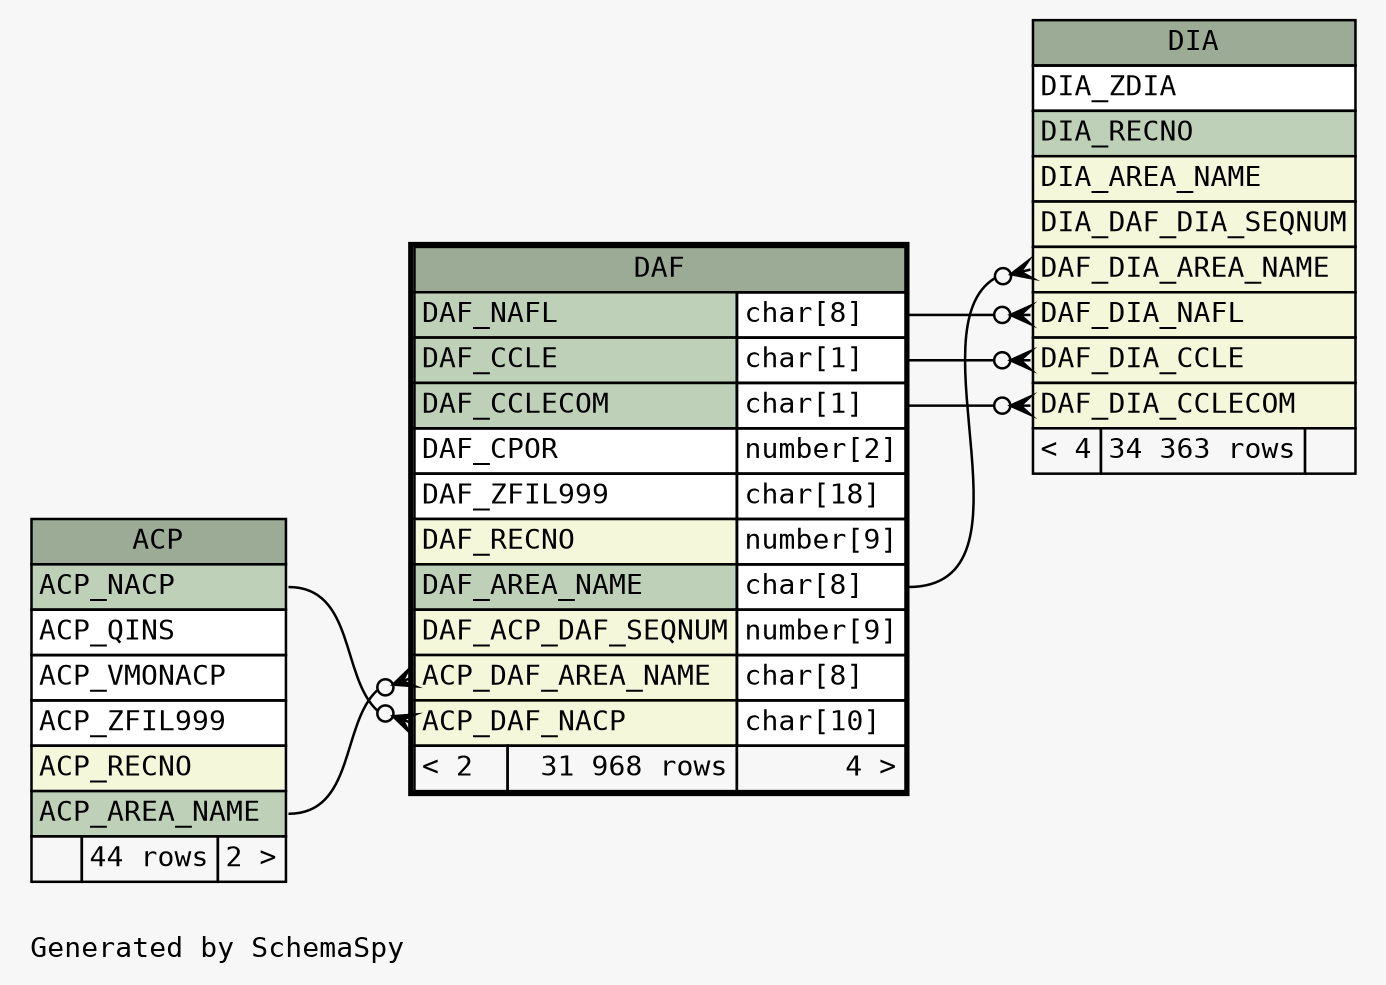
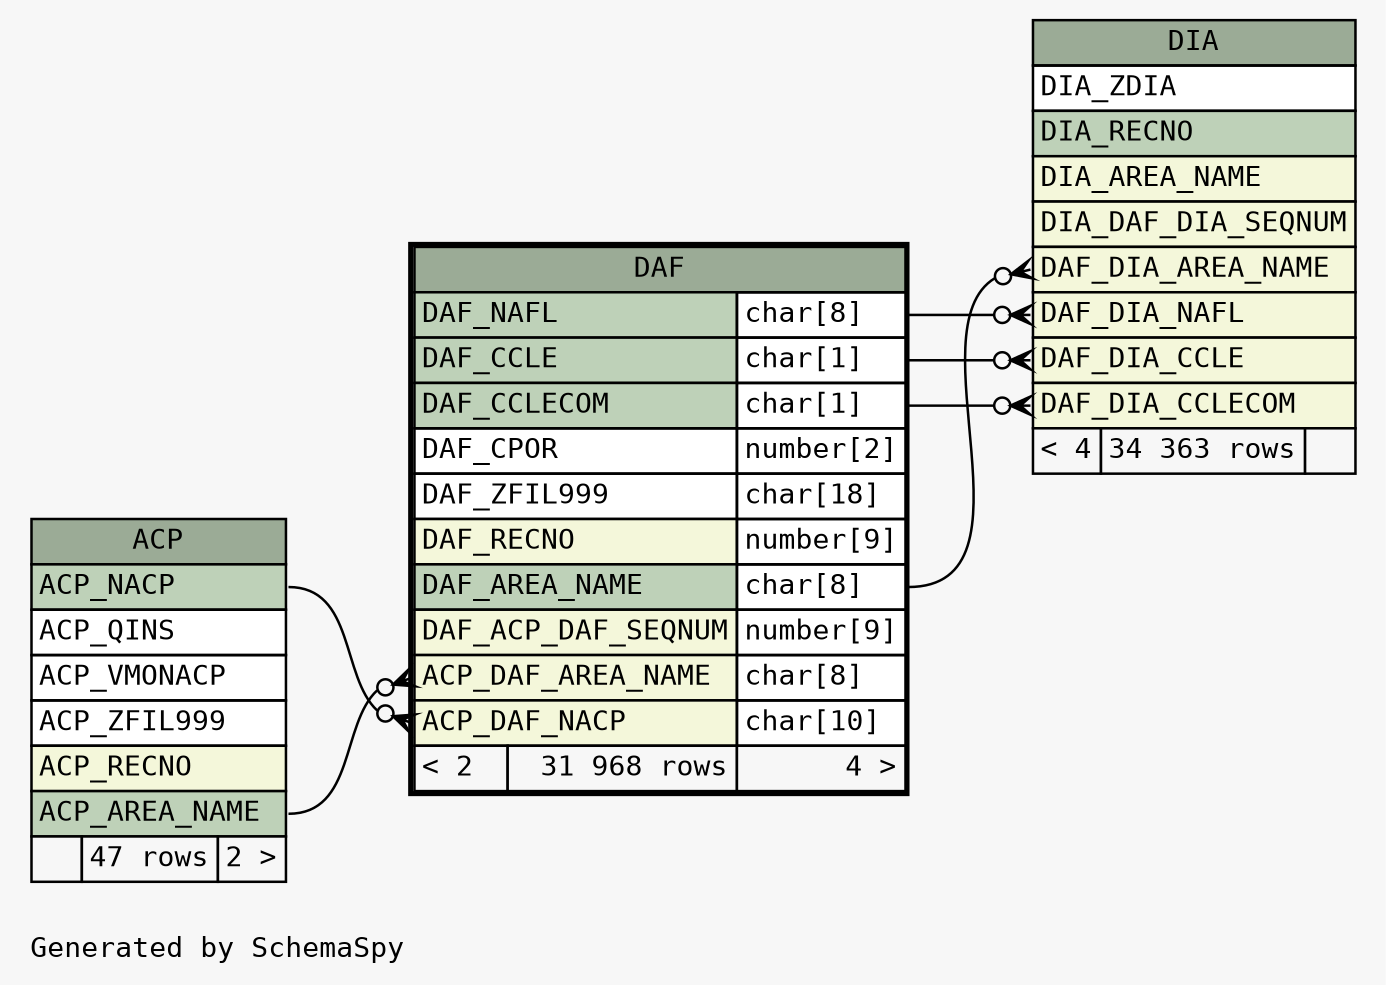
node "ACP": text "44 rows" -> "47 rows"
